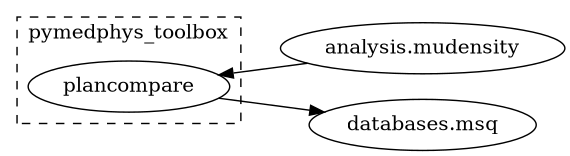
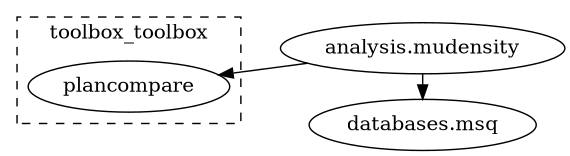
cluster "pymedphys_toolbox": label "pymedphys_toolbox" -> "toolbox_toolbox"
edge "plancompare" -> "databases.msq": now "analysis.mudensity" -> "databases.msq"
